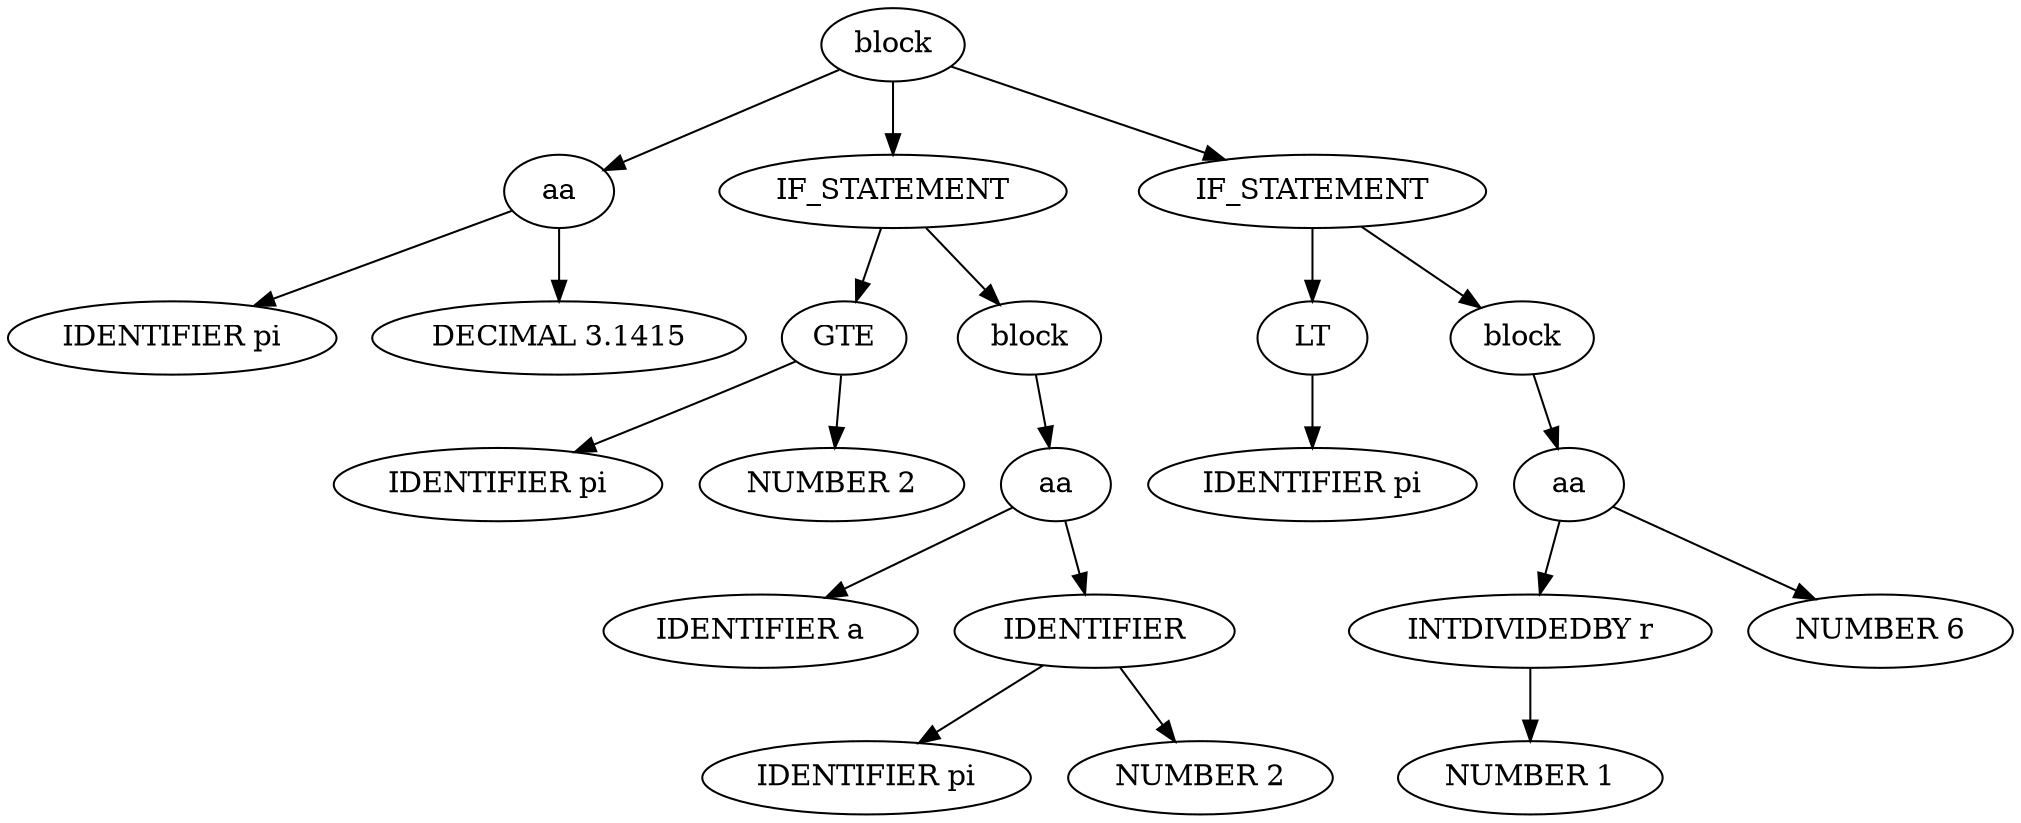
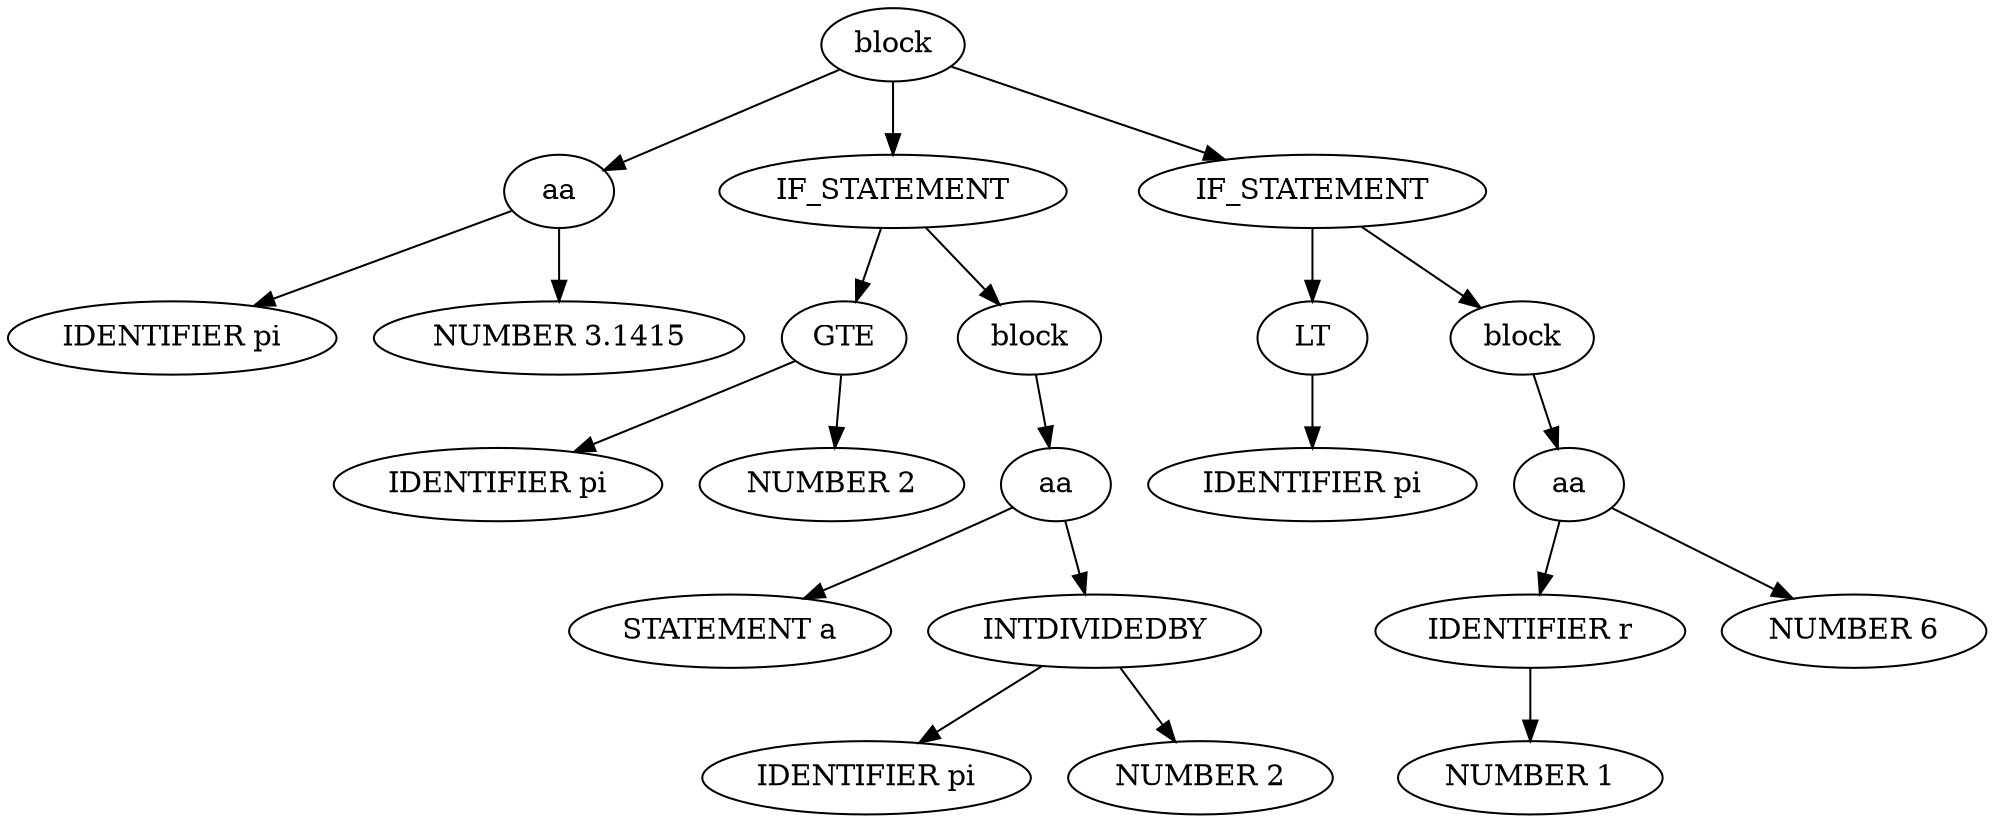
node "DECIMAL 3.1415": label "DECIMAL 3.1415" -> "NUMBER 3.1415"
node "IDENTIFIER a": label "IDENTIFIER a" -> "STATEMENT a"
node "IDENTIFIER": label "IDENTIFIER" -> "INTDIVIDEDBY"
node "INTDIVIDEDBY r": label "INTDIVIDEDBY r" -> "IDENTIFIER r"
